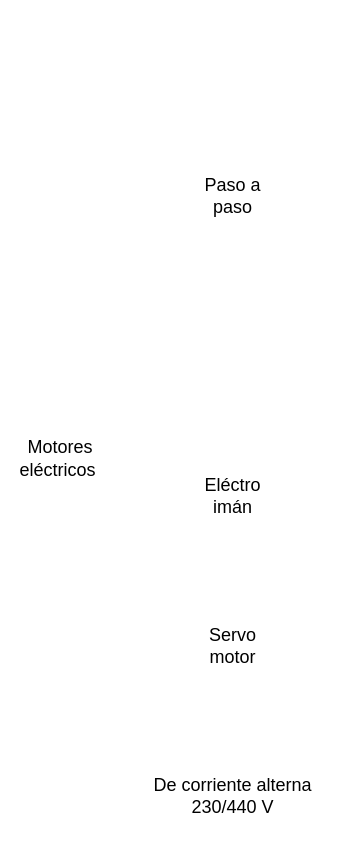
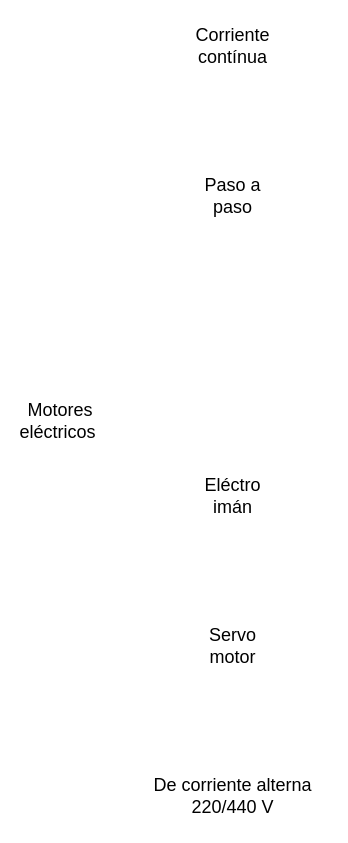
node "Corriente contínua": added
node "Motores eléctricos": moved (61, 458) -> (61, 421)
node "De corriente alterna 230/440 V": label "De corriente alterna 230/440 V" -> "De corriente alterna 220/440 V"
